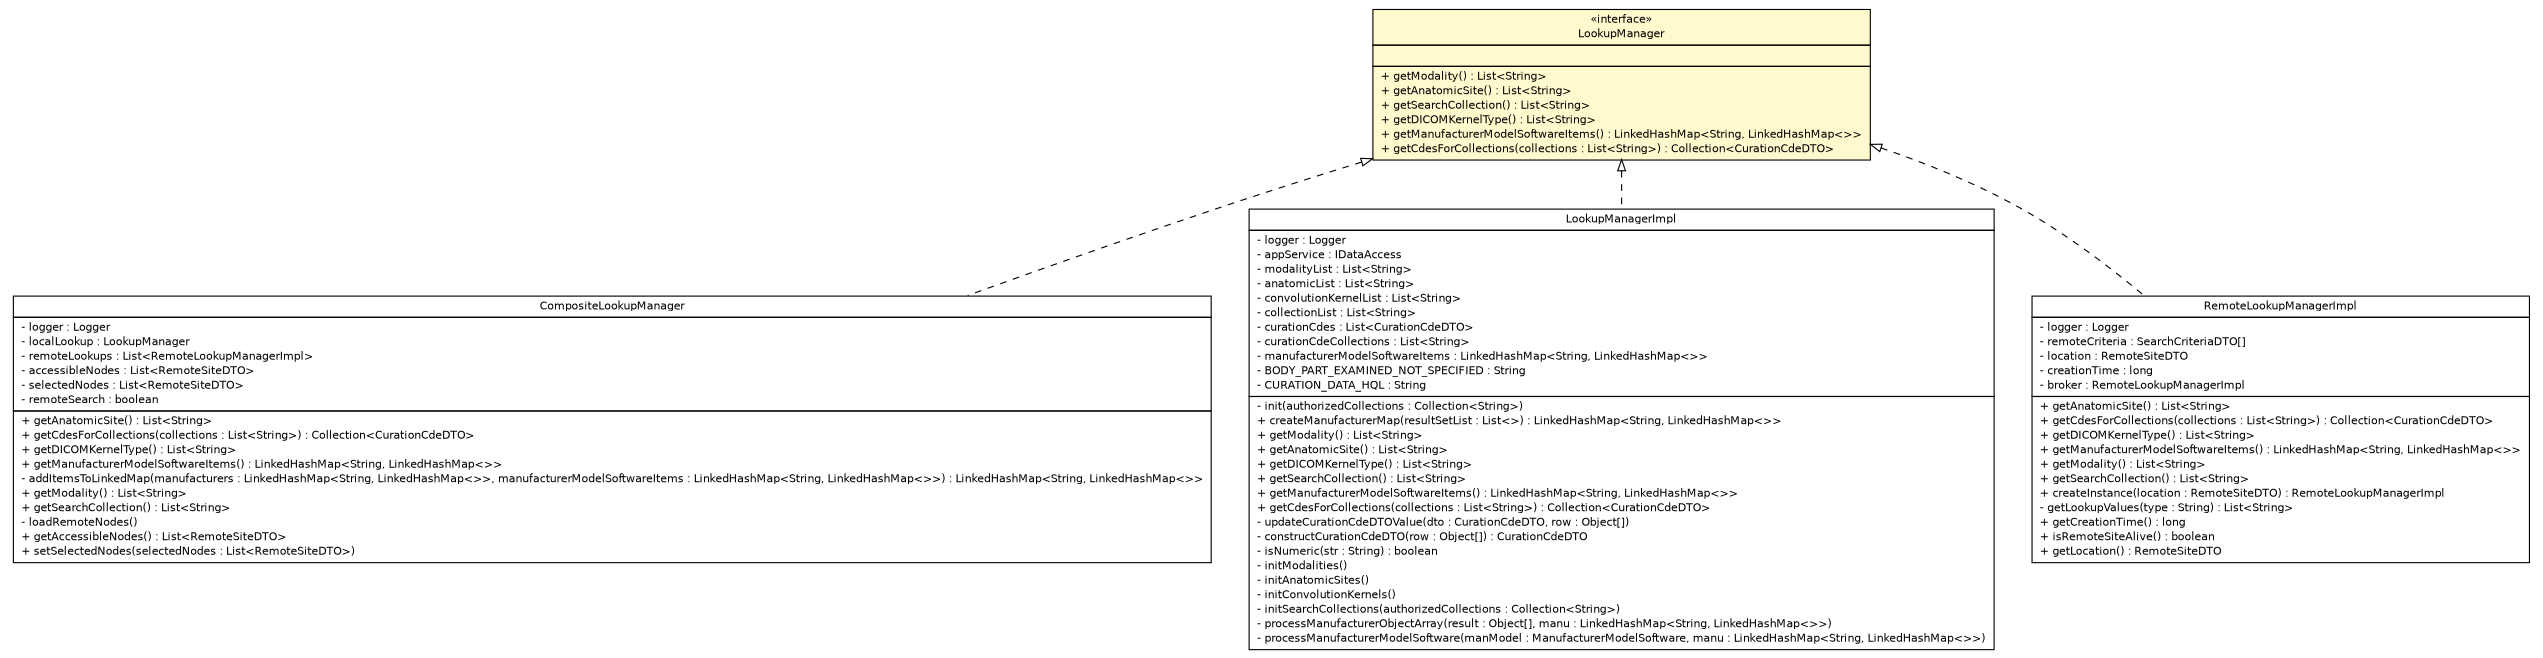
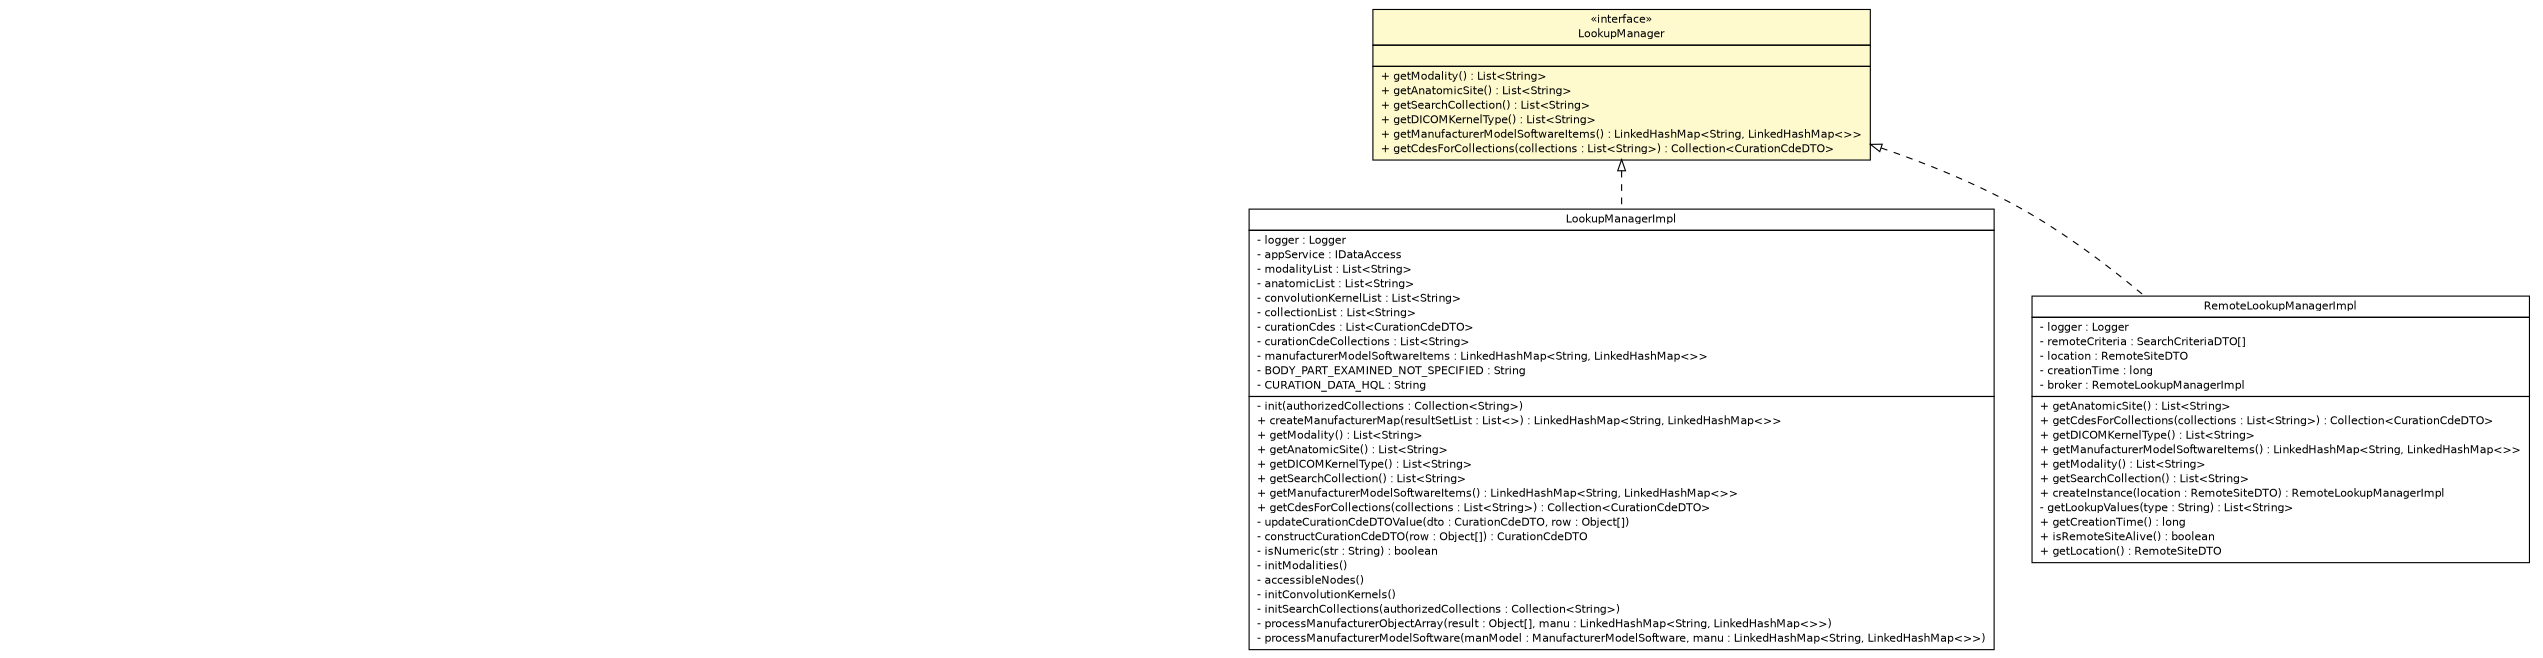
node "CompositeLookupManager": removed
node "LookupManagerImpl": text "- initAnatomicSites()" -> "- accessibleNodes()"
